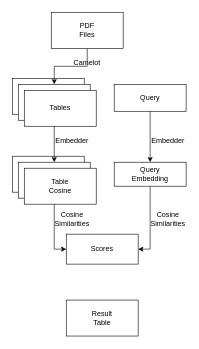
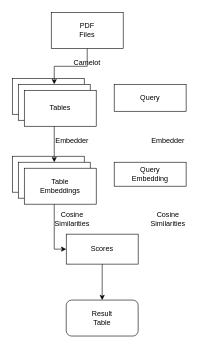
edge "Query" -> "Query Embedding": removed
node "Table Cosine": label "Table Cosine" -> "Table Embeddings"
edge "Query Embedding" -> "Scores": removed
edge "Scores" -> "Result Table": added
node "Result Table": shape rectangle -> rounded rectangle
